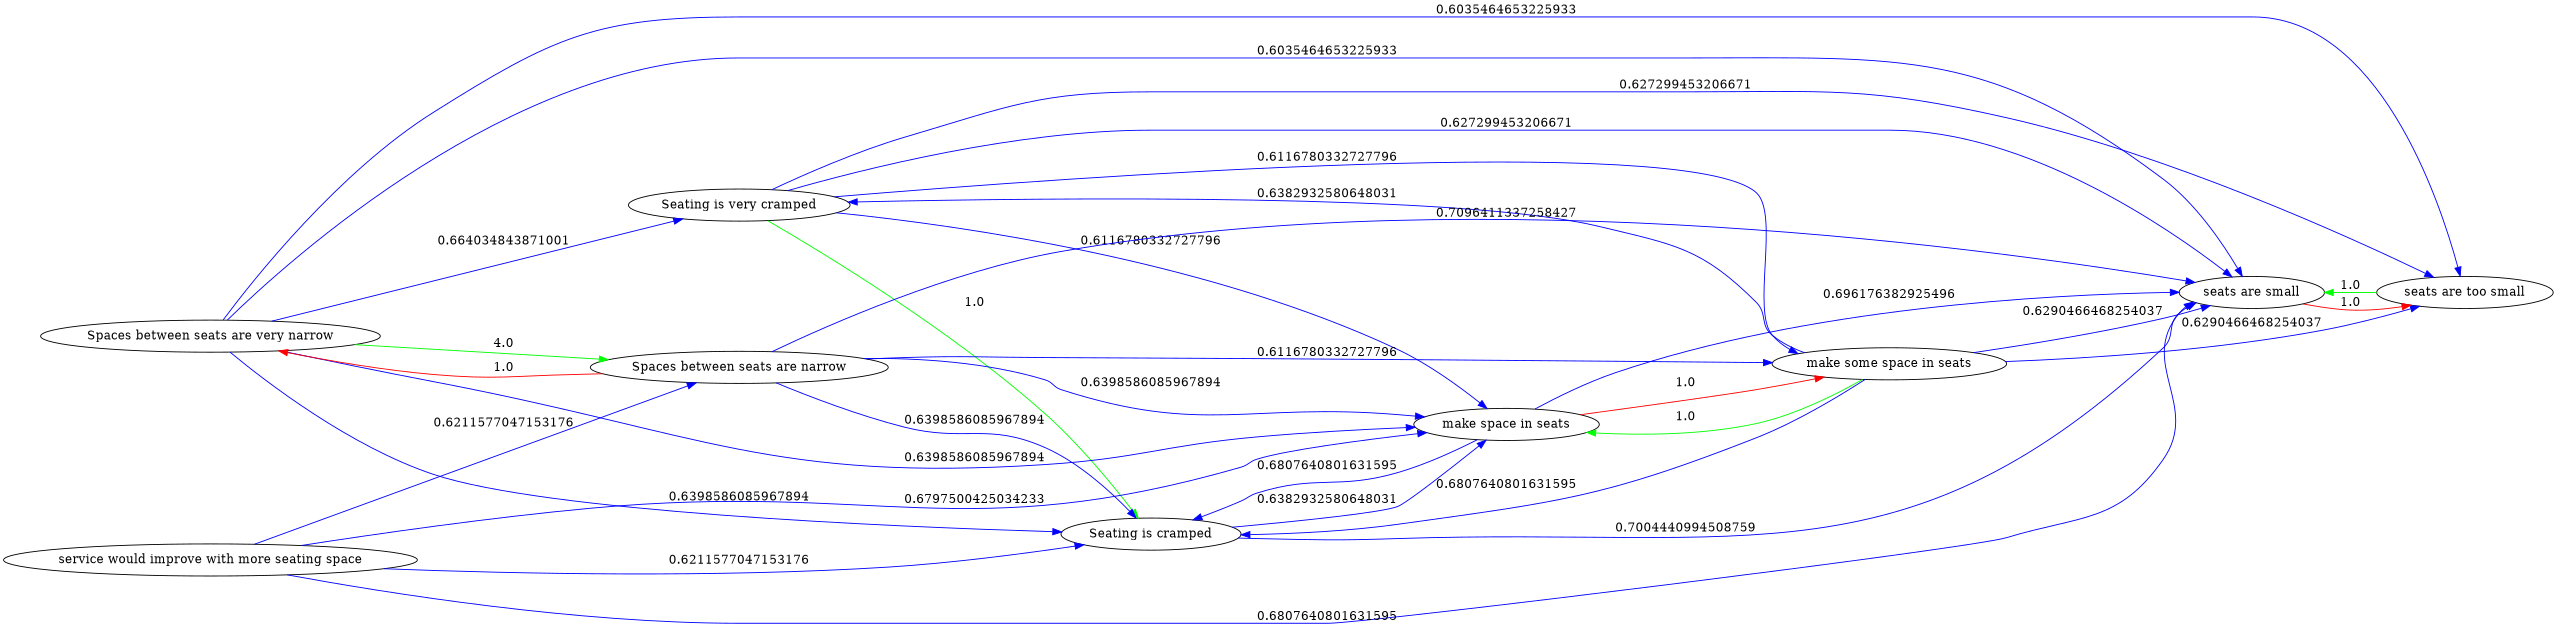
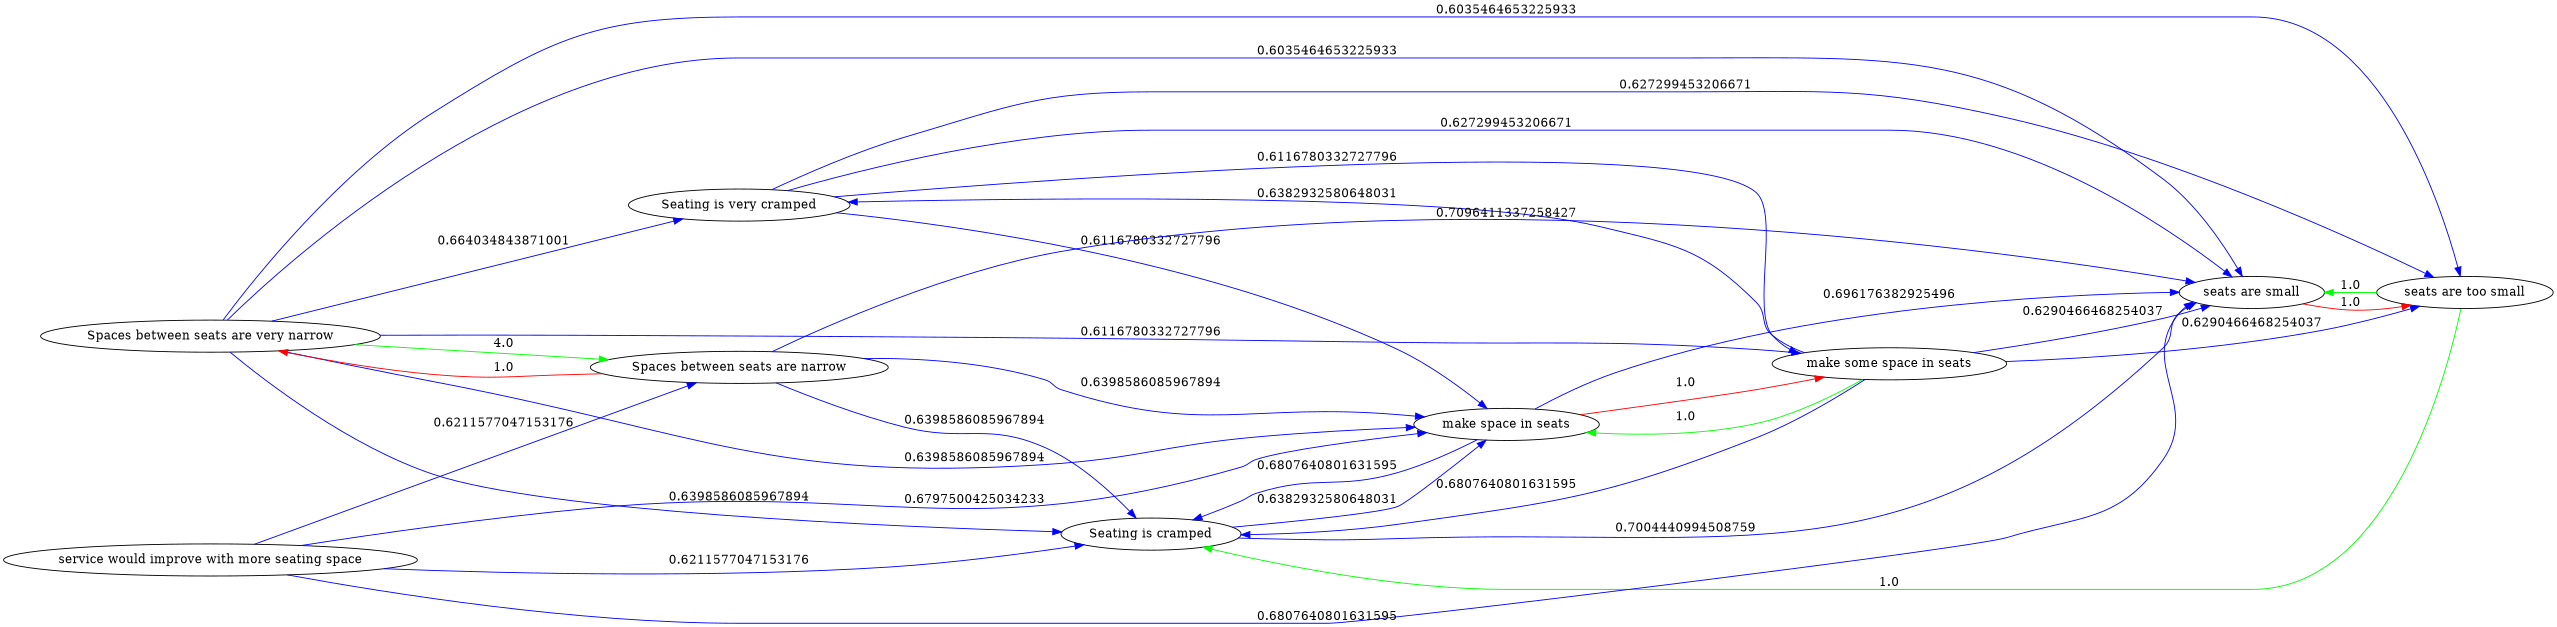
edge "Seating is very cramped" -> "Seating is cramped": now "seats are too small" -> "Seating is cramped"
edge "Spaces between seats are narrow" -> "make some space in seats": now "Spaces between seats are very narrow" -> "make some space in seats"
